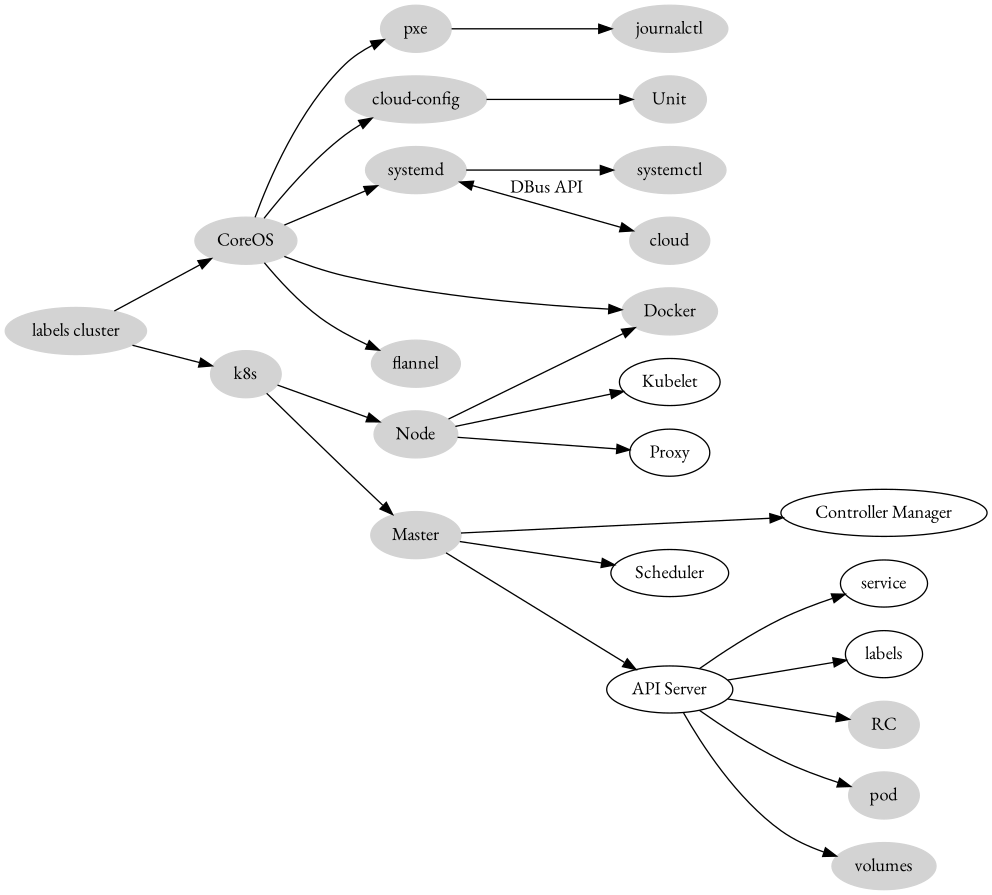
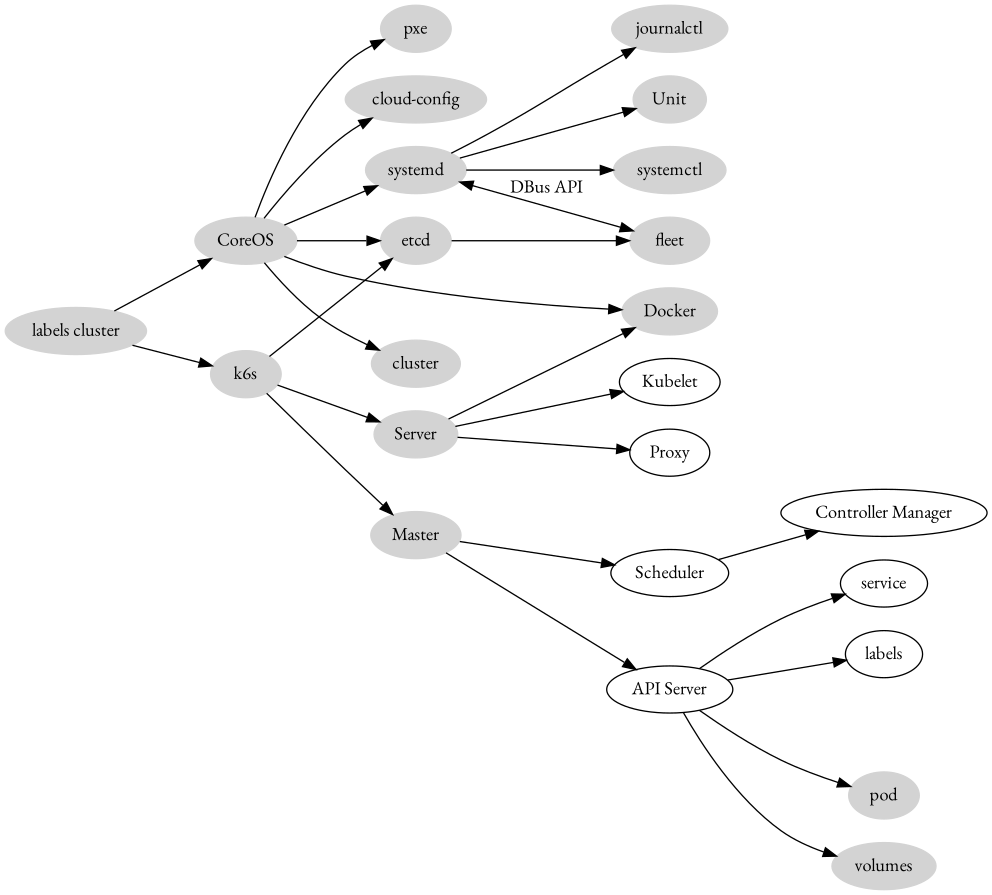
edge "pxe" -> "journalctl": now "systemd" -> "journalctl"
edge "cloud-config" -> "Unit": now "systemd" -> "Unit"
node "etcd": added
node "cloud": label "cloud" -> "fleet"
node "flannel": label "flannel" -> "cluster"
node "k8s": label "k8s" -> "k6s"
node "Node": label "Node" -> "Server"
edge "Master" -> "Controller Manager": now "Scheduler" -> "Controller Manager"
node "RC": removed
